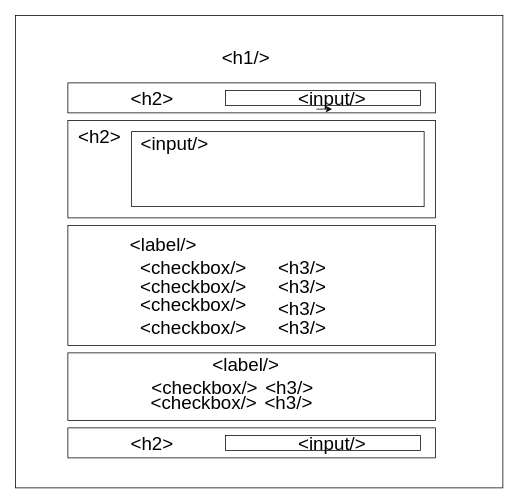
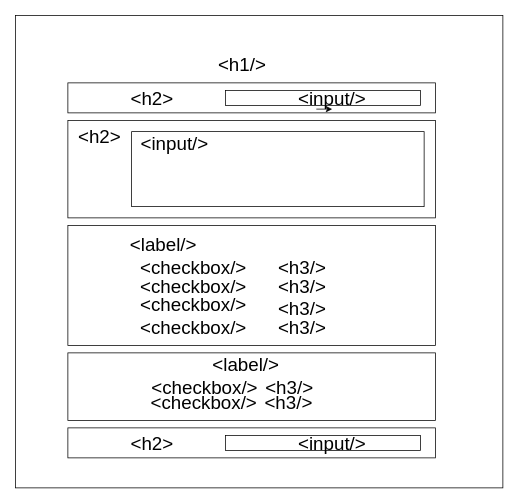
node "<h1/>": moved (246, 57) -> (242, 64)
